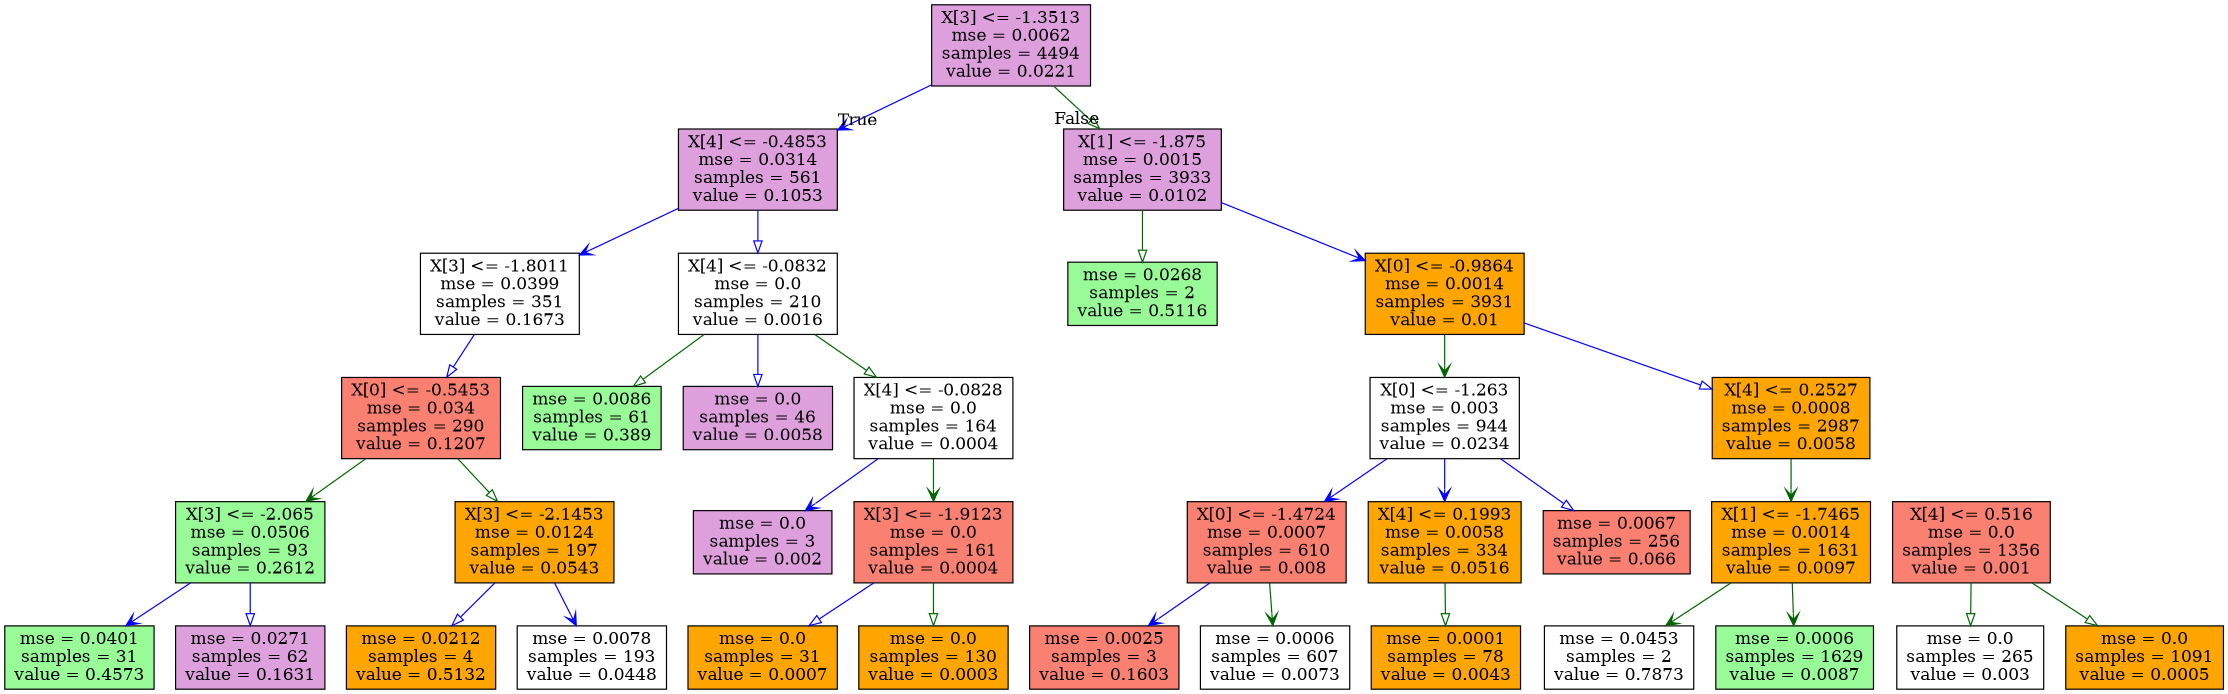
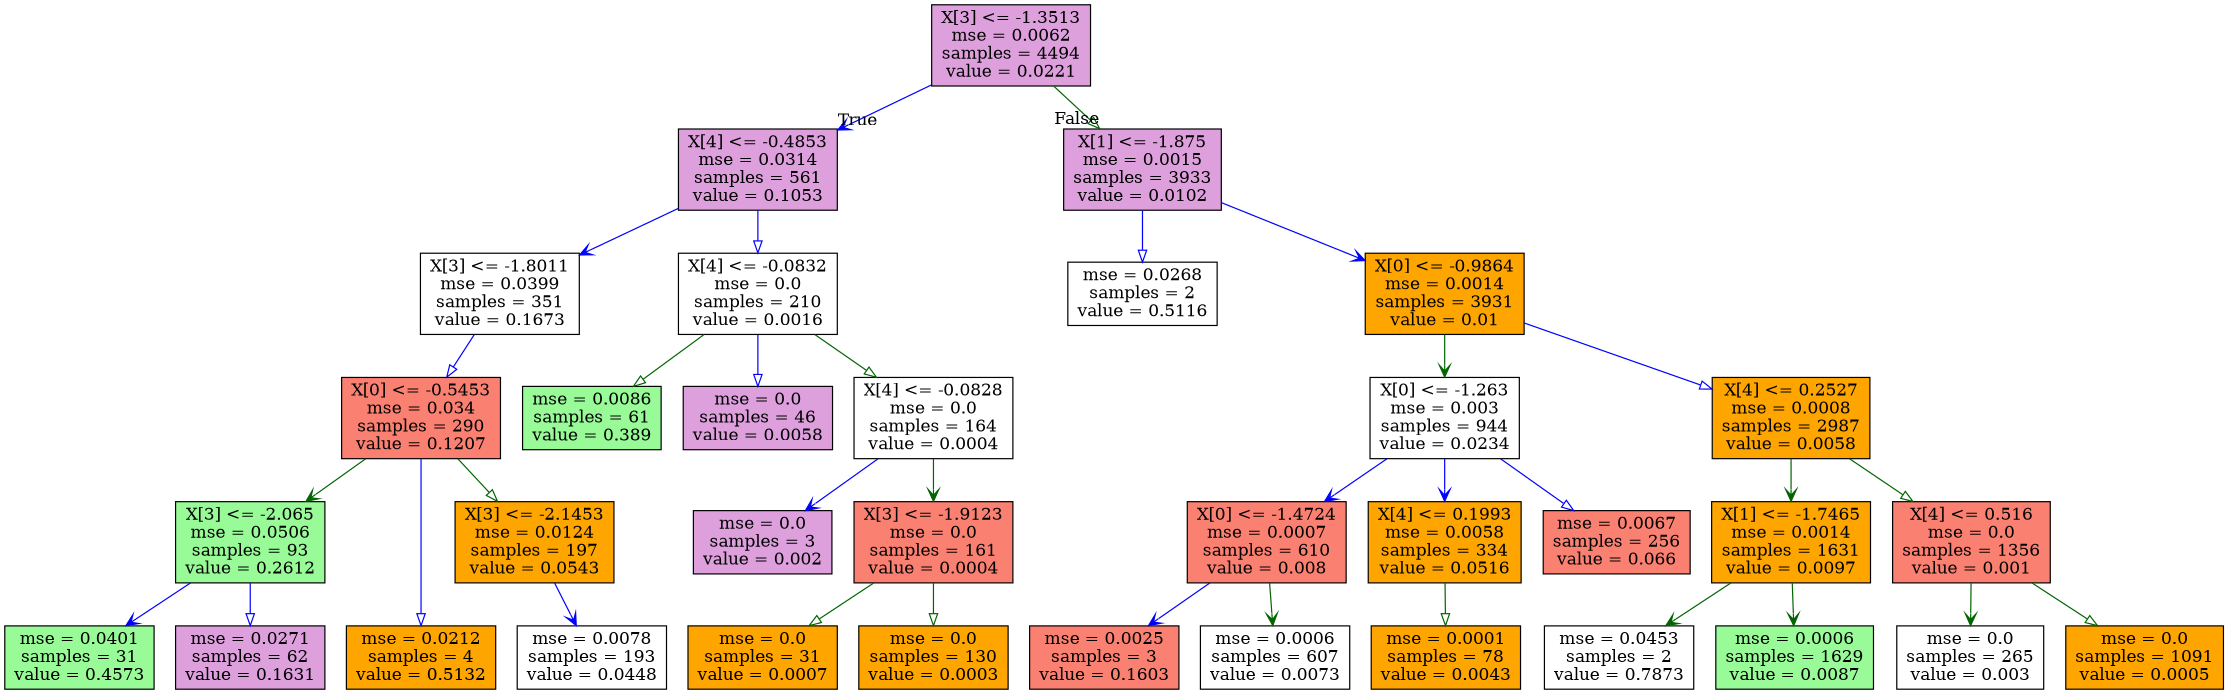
edge "X[1] <= -1.875 mse = 0.0015 samples = 3933 value = 0.0102" -> "mse = 0.0268 samples = 2 value = 0.5116": color darkgreen -> blue
node "mse = 0.0268 samples = 2 value = 0.5116": fillcolor palegreen -> white
edge "X[4] <= 0.2527 mse = 0.0008 samples = 2987 value = 0.0058" -> "X[4] <= 0.516 mse = 0.0 samples = 1356 value = 0.001": added
edge "X[4] <= 0.516 mse = 0.0 samples = 1356 value = 0.001" -> "mse = 0.0 samples = 265 value = 0.003": arrowhead onormal -> vee
edge "X[3] <= -2.1453 mse = 0.0124 samples = 197 value = 0.0543" -> "mse = 0.0212 samples = 4 value = 0.5132": now "X[0] <= -0.5453 mse = 0.034 samples = 290 value = 0.1207" -> "mse = 0.0212 samples = 4 value = 0.5132"
edge "X[3] <= -1.9123 mse = 0.0 samples = 161 value = 0.0004" -> "mse = 0.0 samples = 31 value = 0.0007": color blue -> darkgreen
